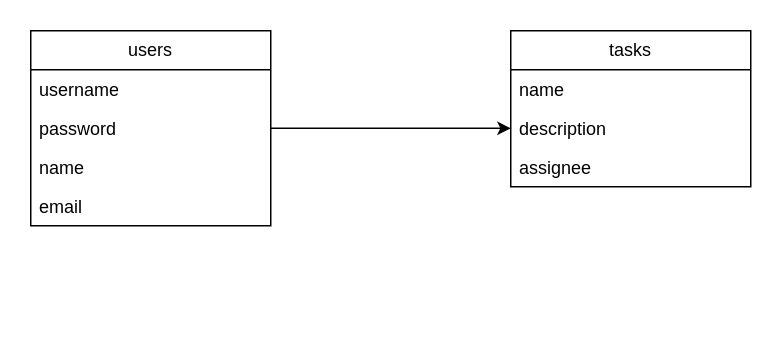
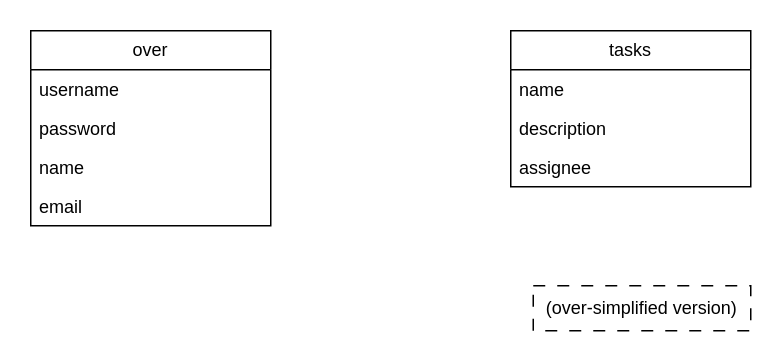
node "users": label "users" -> "over"
edge "password" -> "description": removed
node "(over-simplified version)": added
